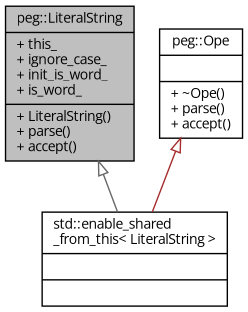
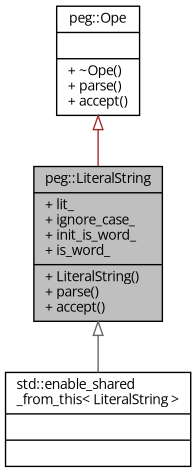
node "peg::LiteralString": text "+ this_" -> "+ lit_"
edge "std::enable_shared" -> "peg::Ope": now "peg::LiteralString" -> "peg::Ope"
